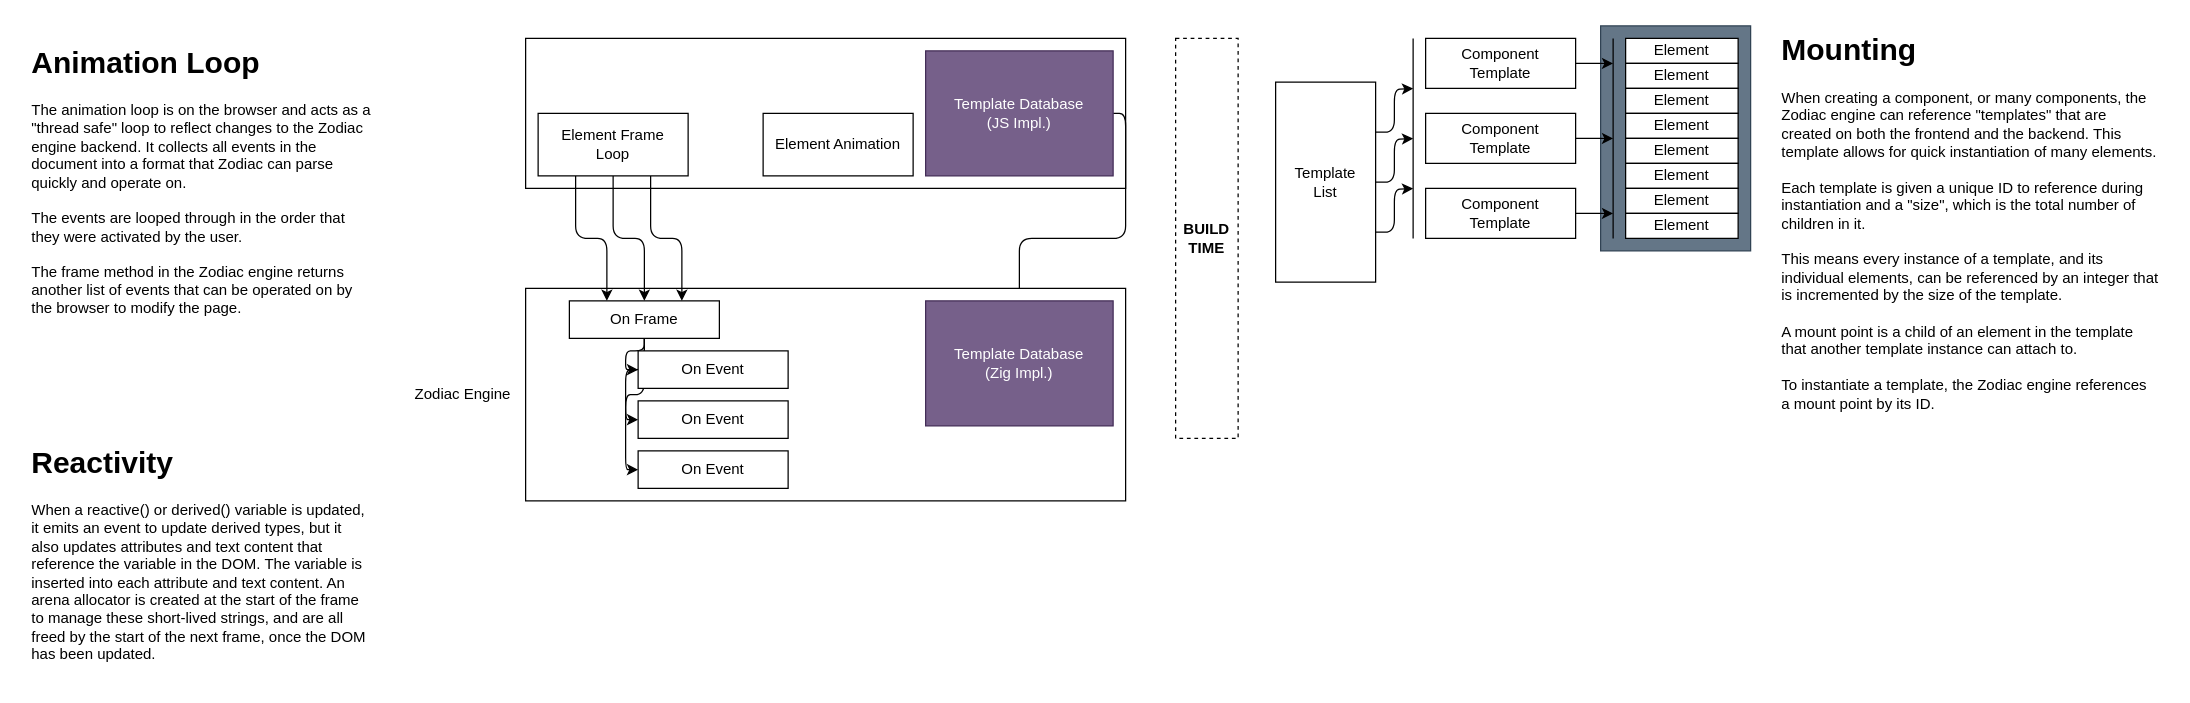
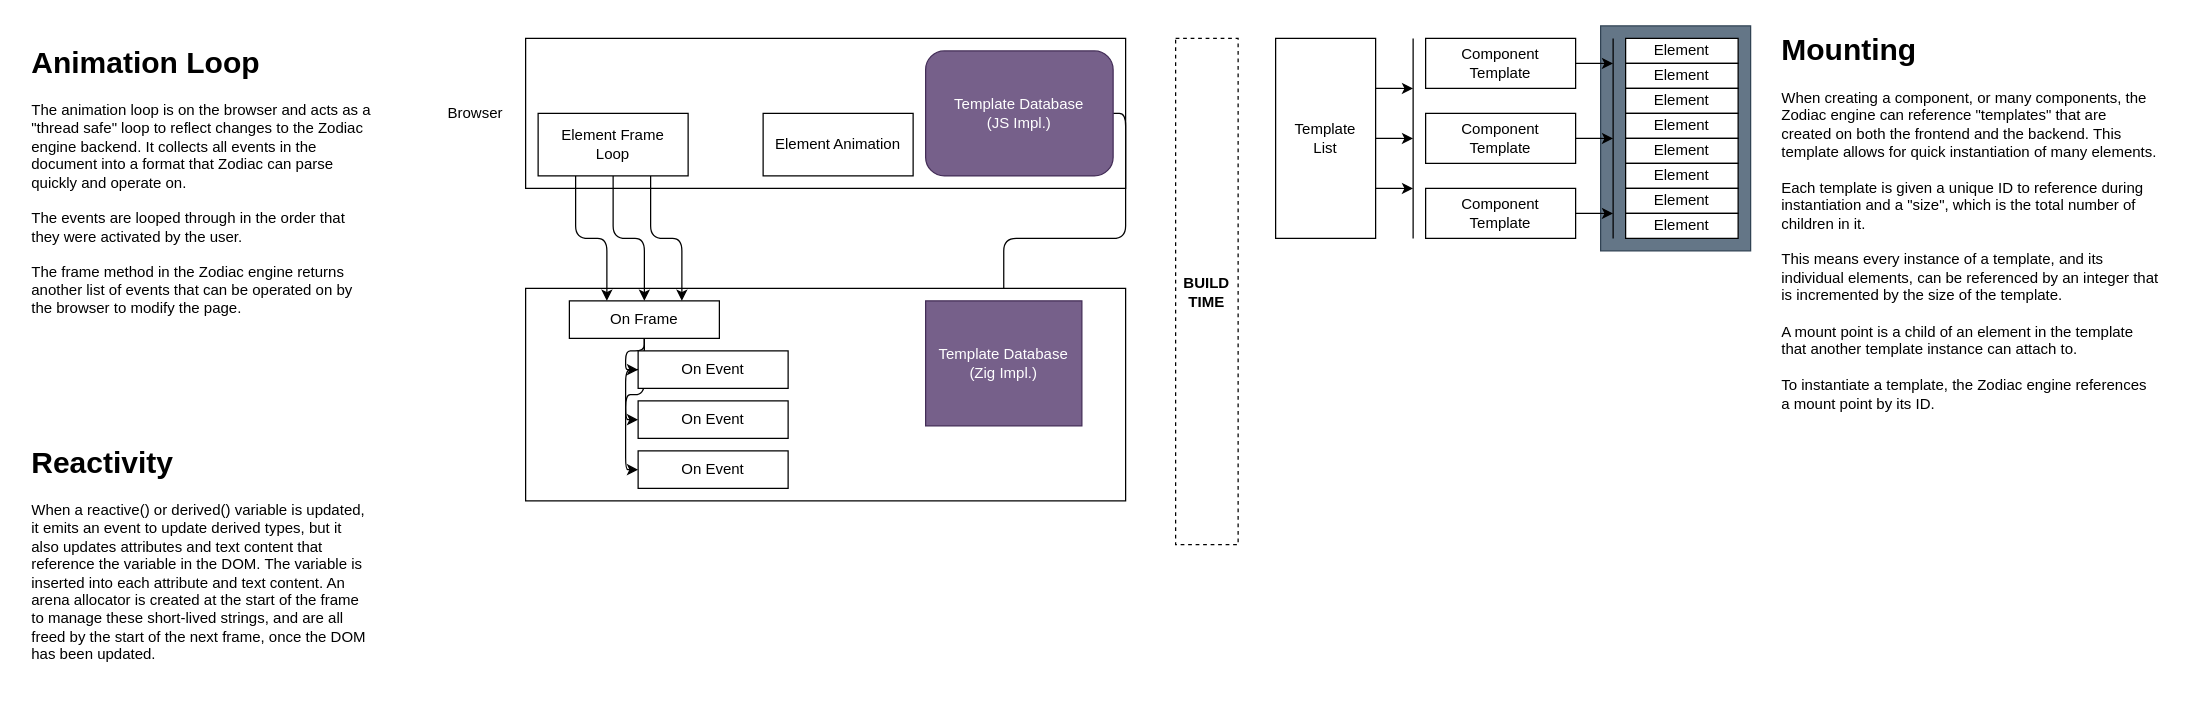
node "Browser": added
node "Template Database (JS Impl.)": shape rectangle -> rounded rectangle
node "Template List": moved (1326, 182) -> (1326, 138)
node "BUILD TIME": size 63x400 -> 63x506
node "Template Database (Zig Impl.)": size 188x125 -> 156x125
node "Zodiac Engine": removed
